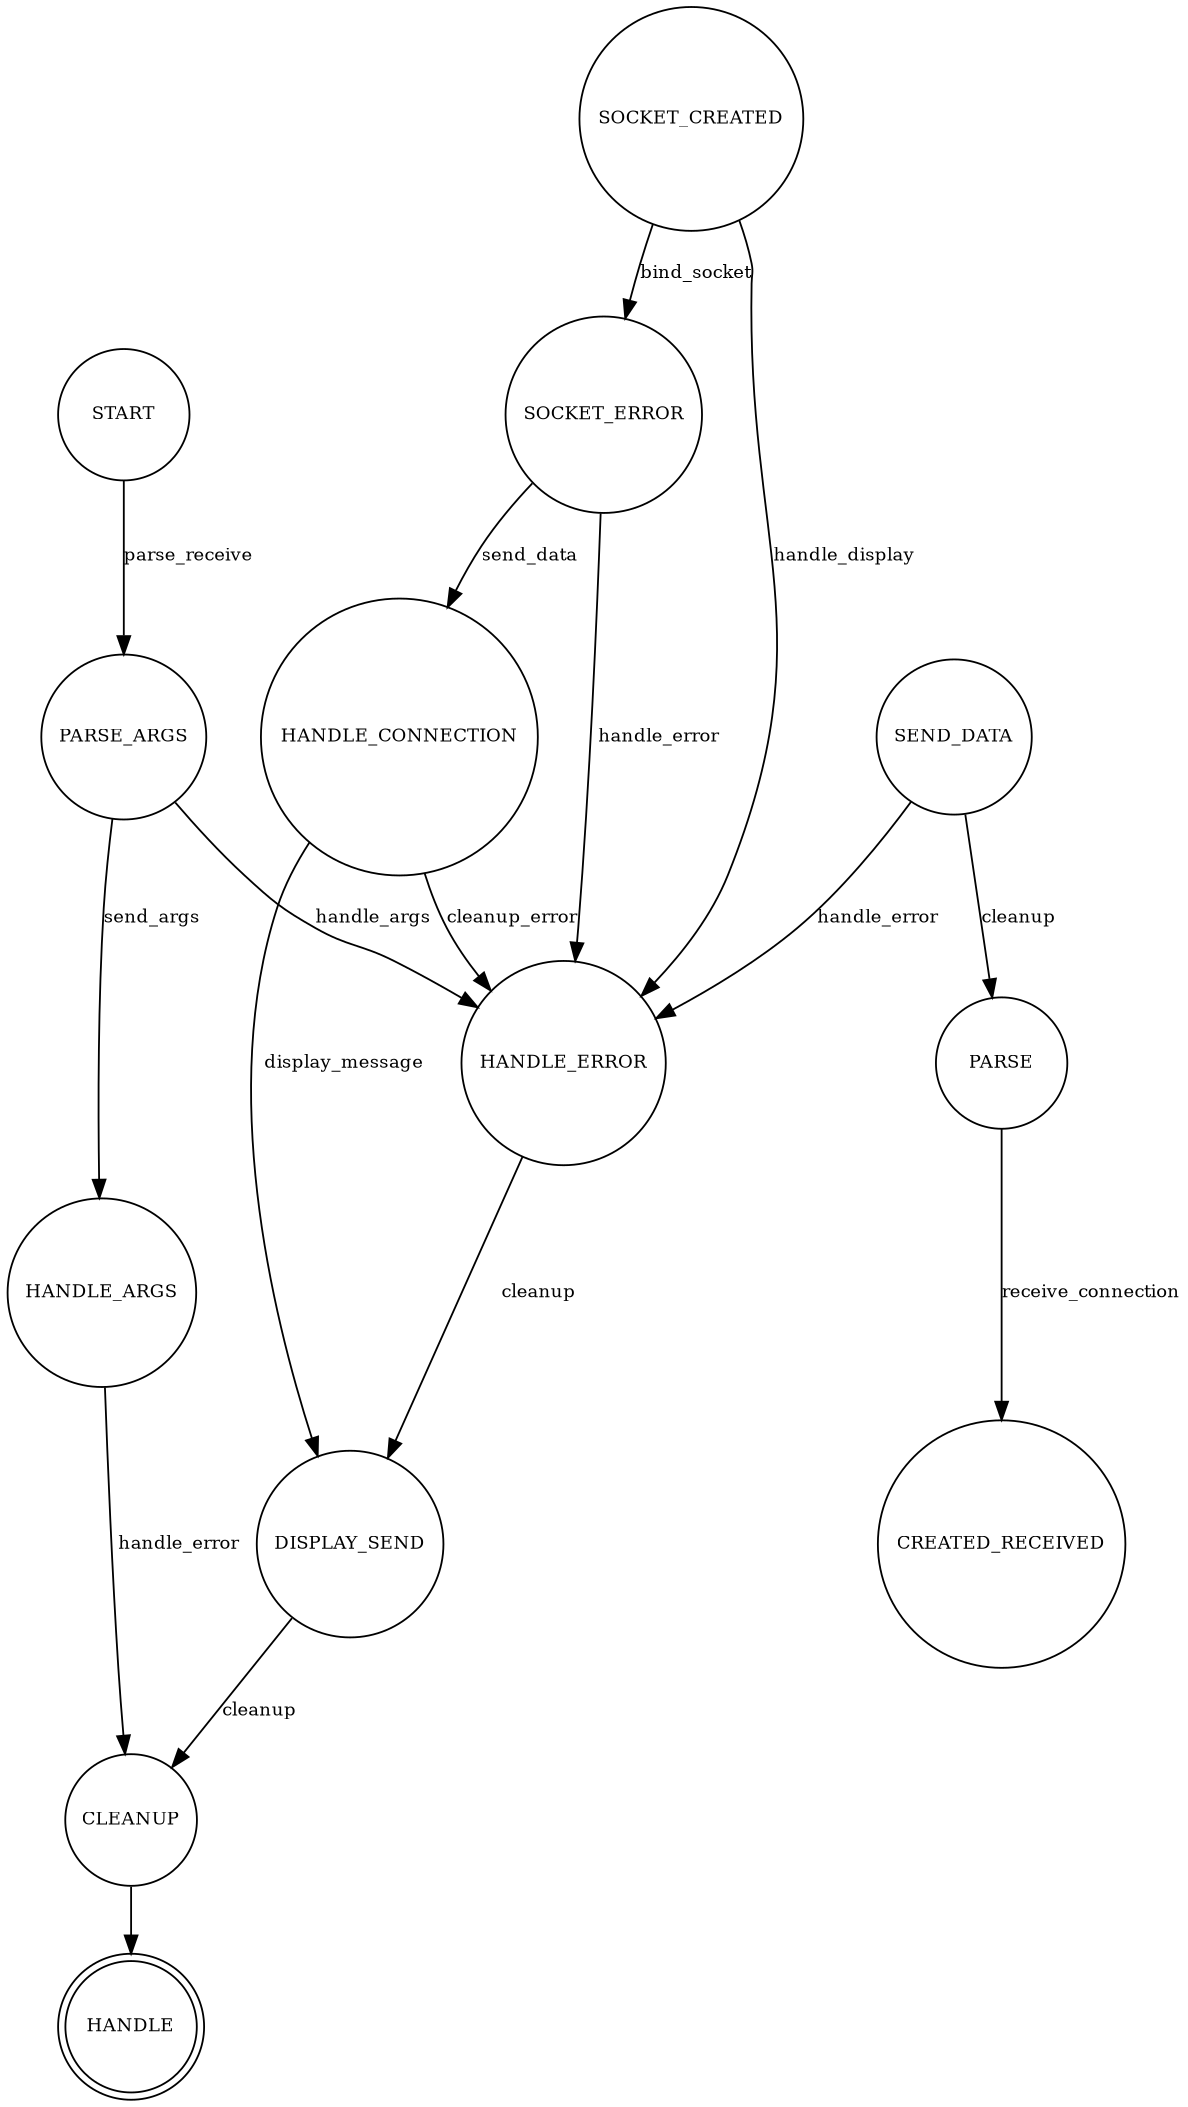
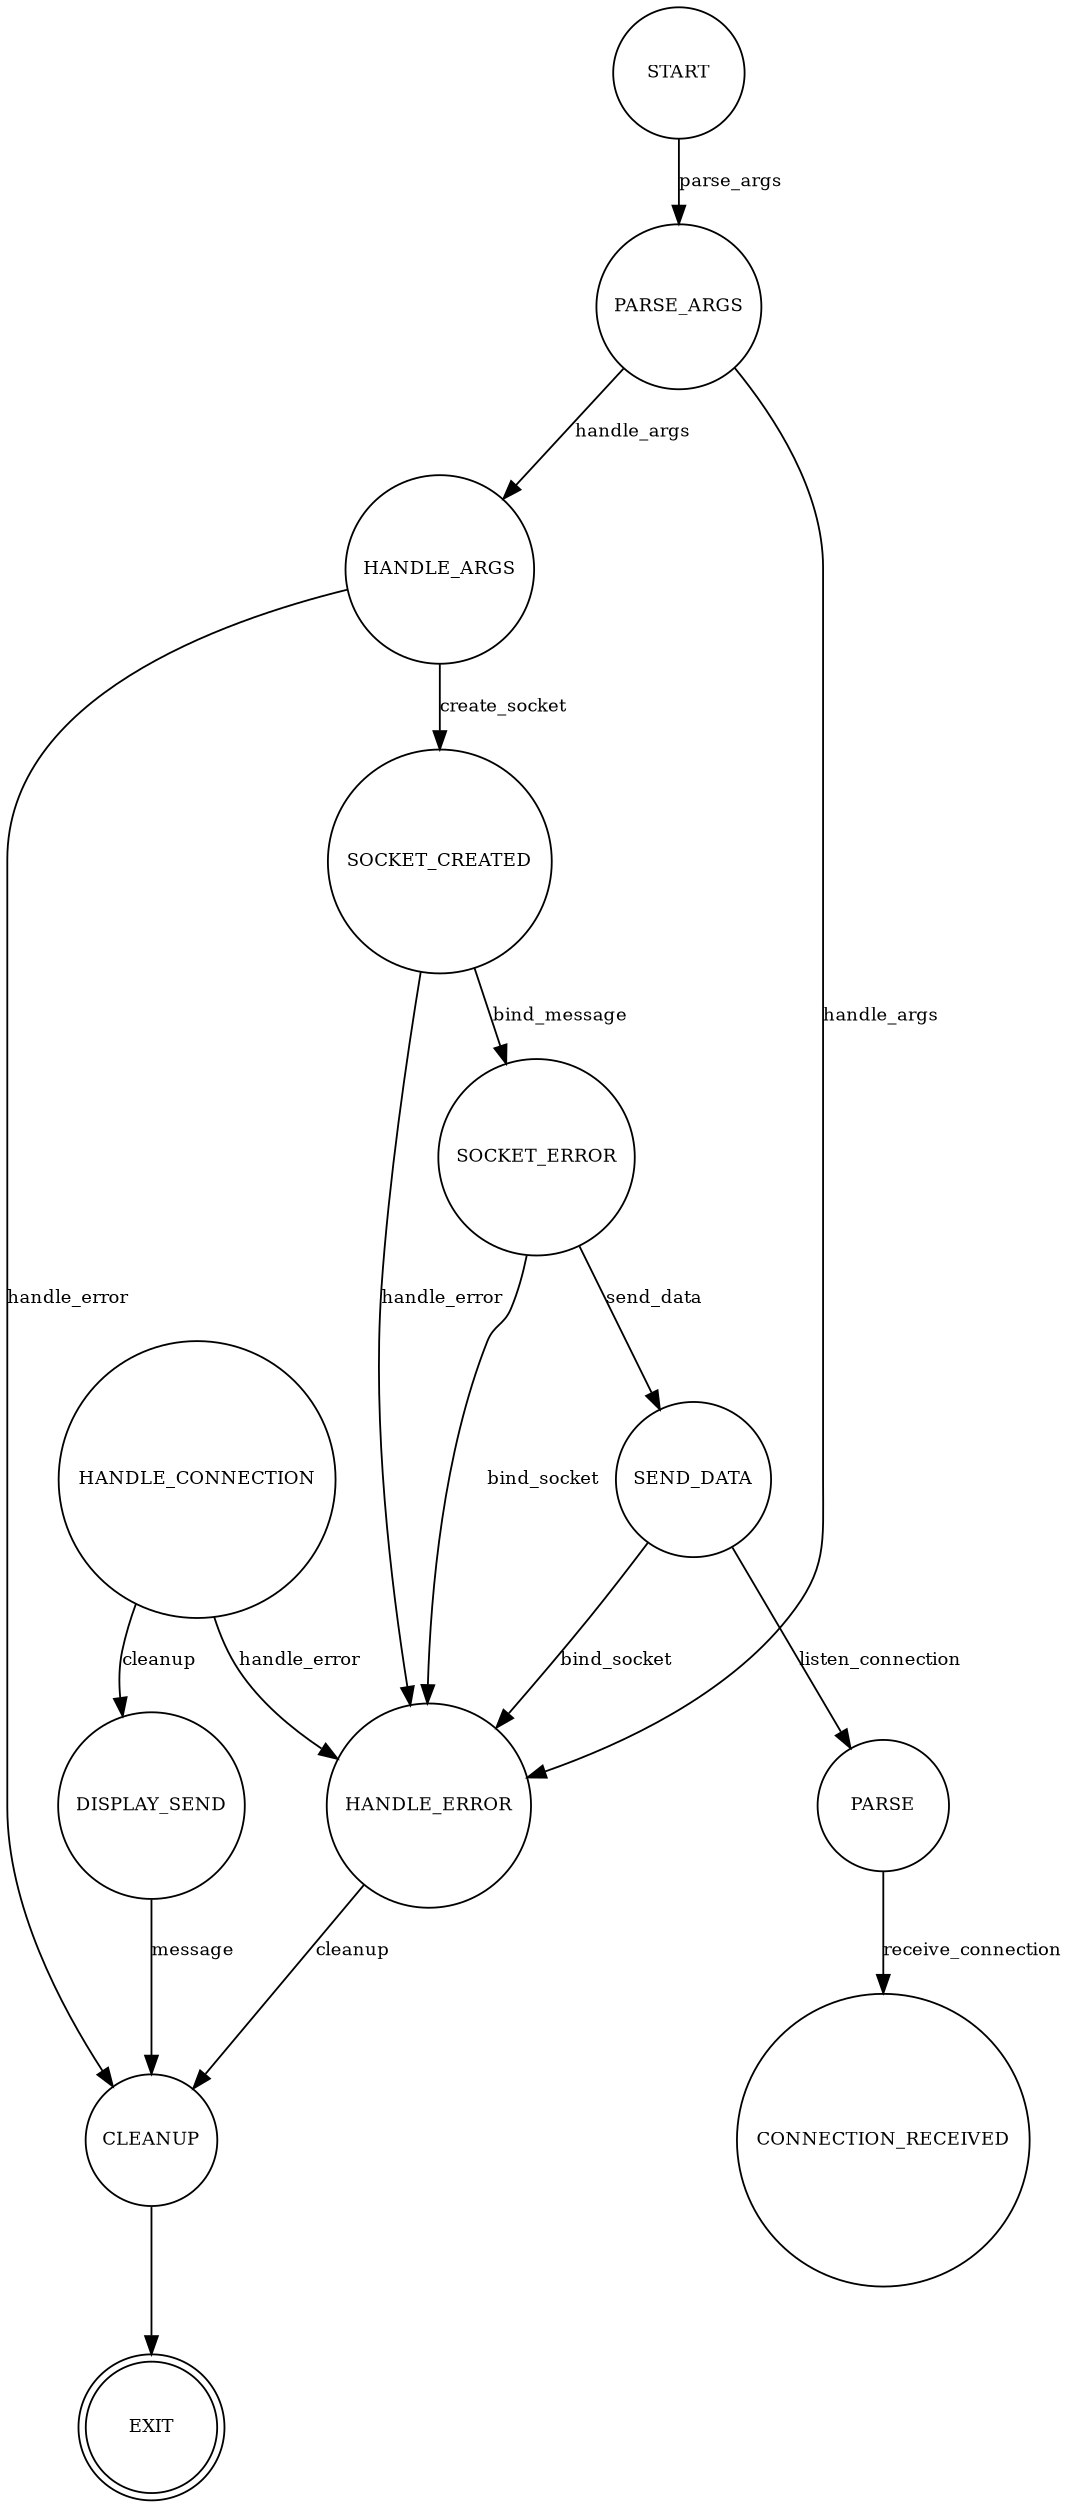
edge "SOCKET_CREATED" -> "SOCKET_ERROR": label "bind_socket" -> "bind_message"
edge "SOCKET_ERROR" -> "HANDLE_CONNECTION": now "SOCKET_ERROR" -> "SEND_DATA"
edge "START" -> "PARSE_ARGS": label "parse_receive" -> "parse_args"
edge "SOCKET_CREATED" -> "HANDLE_ERROR": label "handle_display" -> "handle_error"
edge "HANDLE_ARGS" -> "SOCKET_CREATED": added, label "create_socket"
edge "SOCKET_ERROR" -> "HANDLE_ERROR": label "handle_error" -> "bind_socket"
edge "PARSE_ARGS" -> "HANDLE_ARGS": label "send_args" -> "handle_args"
edge "HANDLE_CONNECTION" -> "HANDLE_ERROR": label "cleanup_error" -> "handle_error"
edge "SEND_DATA" -> "HANDLE_ERROR": label "handle_error" -> "bind_socket"
edge "SEND_DATA" -> "PARSE": label "cleanup" -> "listen_connection"
edge "HANDLE_CONNECTION" -> "DISPLAY_SEND": label "display_message" -> "cleanup"
edge "HANDLE_ERROR" -> "DISPLAY_SEND": now "HANDLE_ERROR" -> "CLEANUP"
node "CREATED_RECEIVED": label "CREATED_RECEIVED" -> "CONNECTION_RECEIVED"
edge "DISPLAY_SEND" -> "CLEANUP": label "cleanup" -> "message"
node "HANDLE": label "HANDLE" -> "EXIT"
